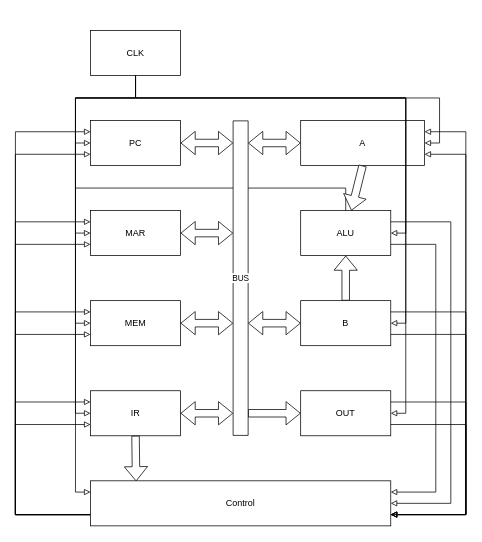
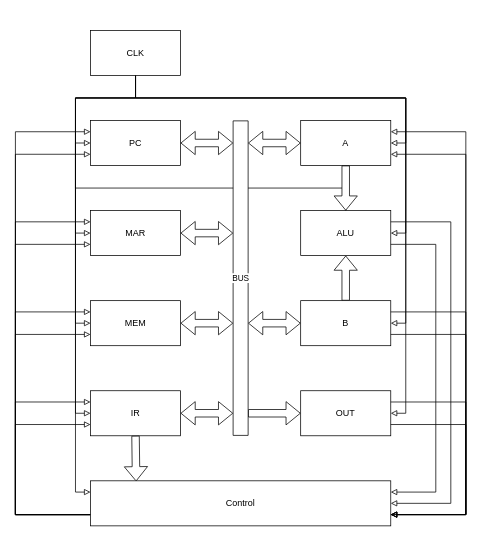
node "A": size 124x45 -> 90x45
